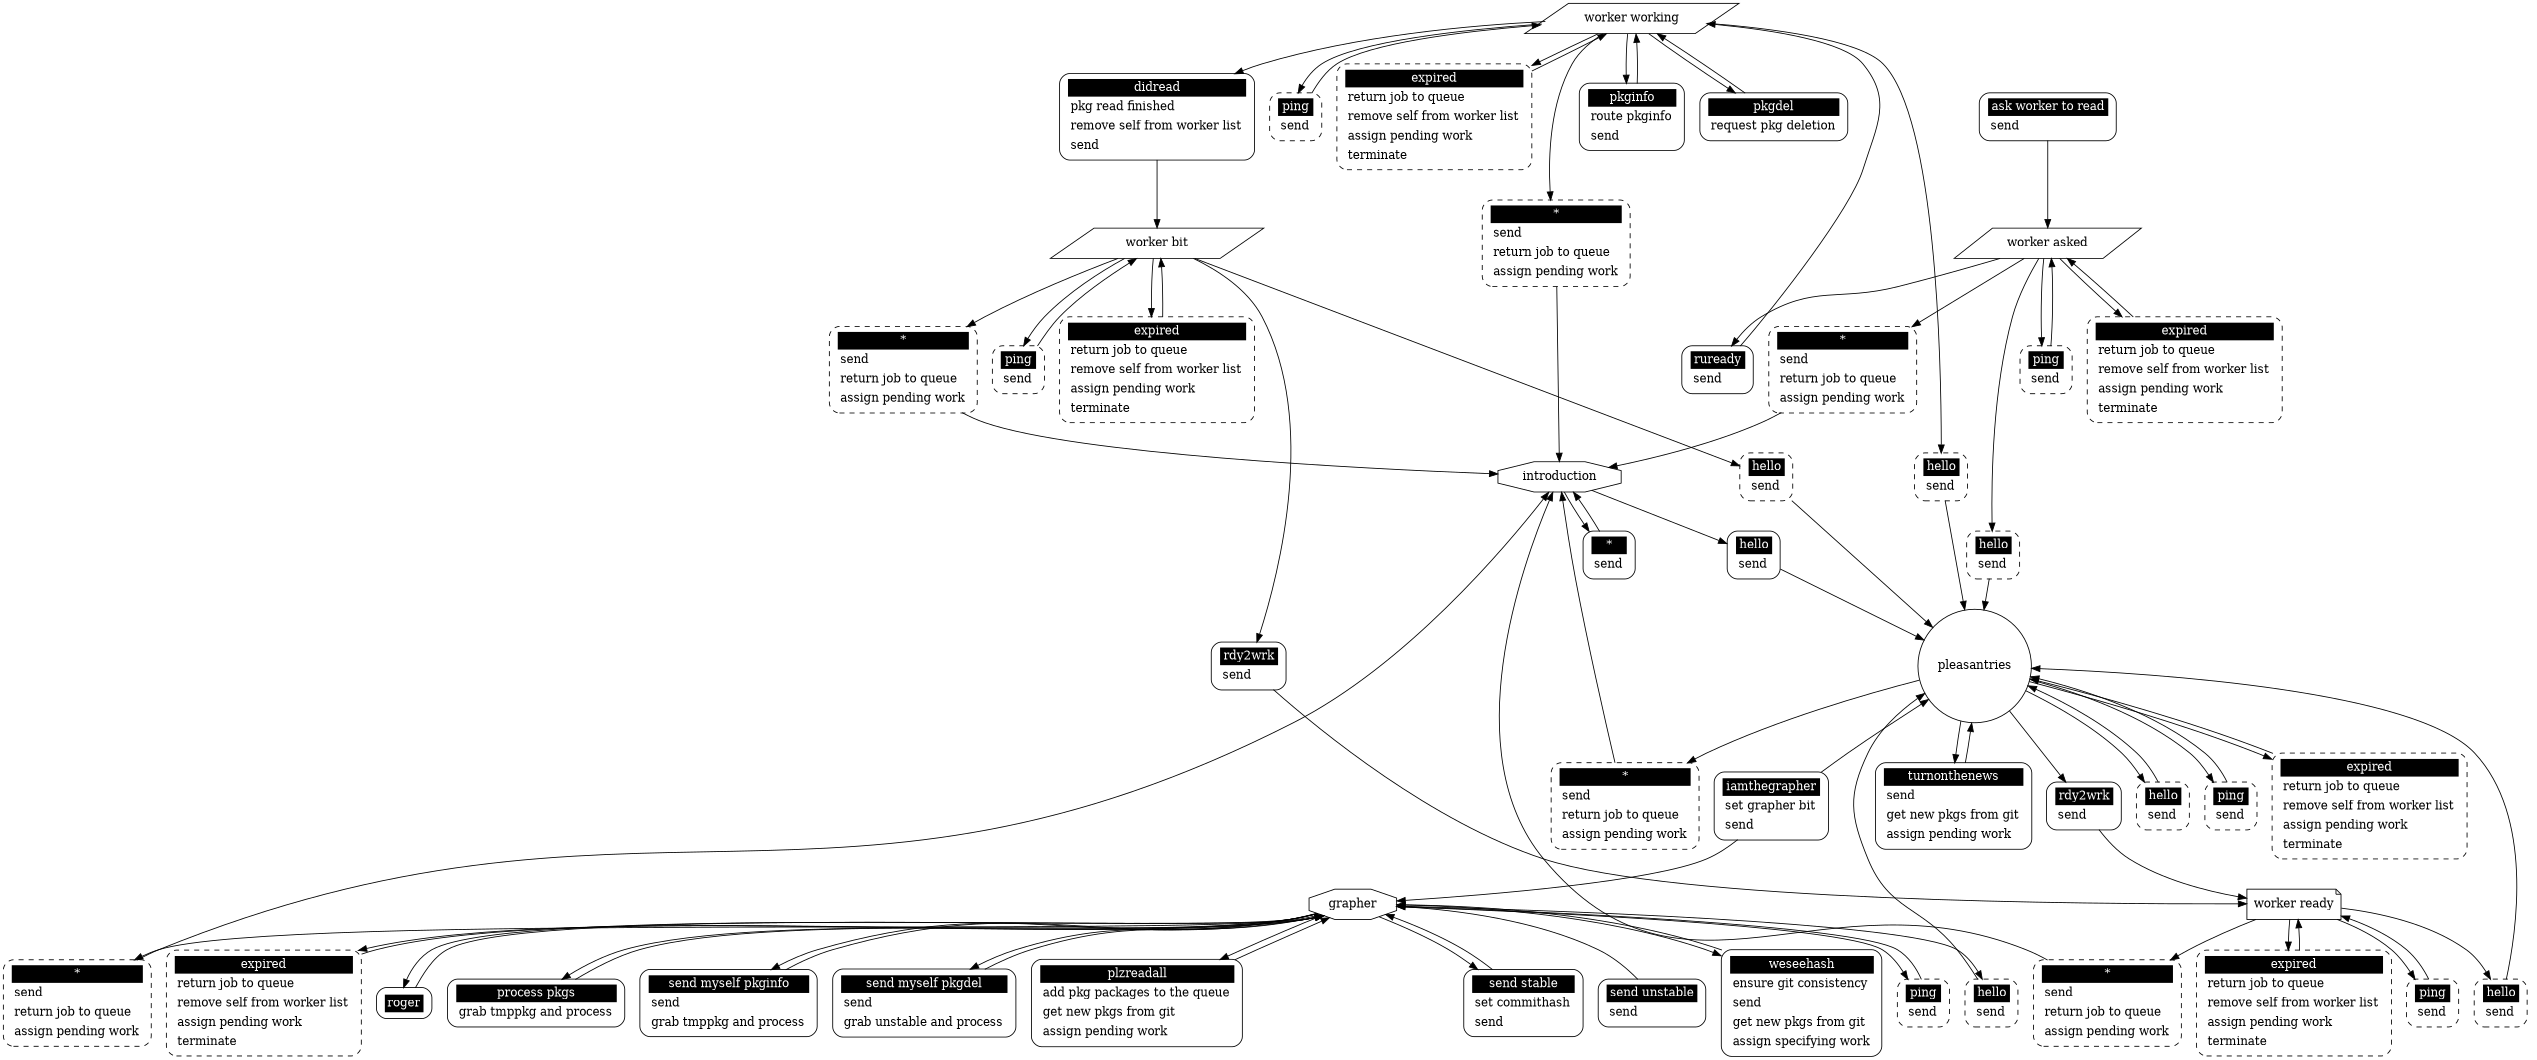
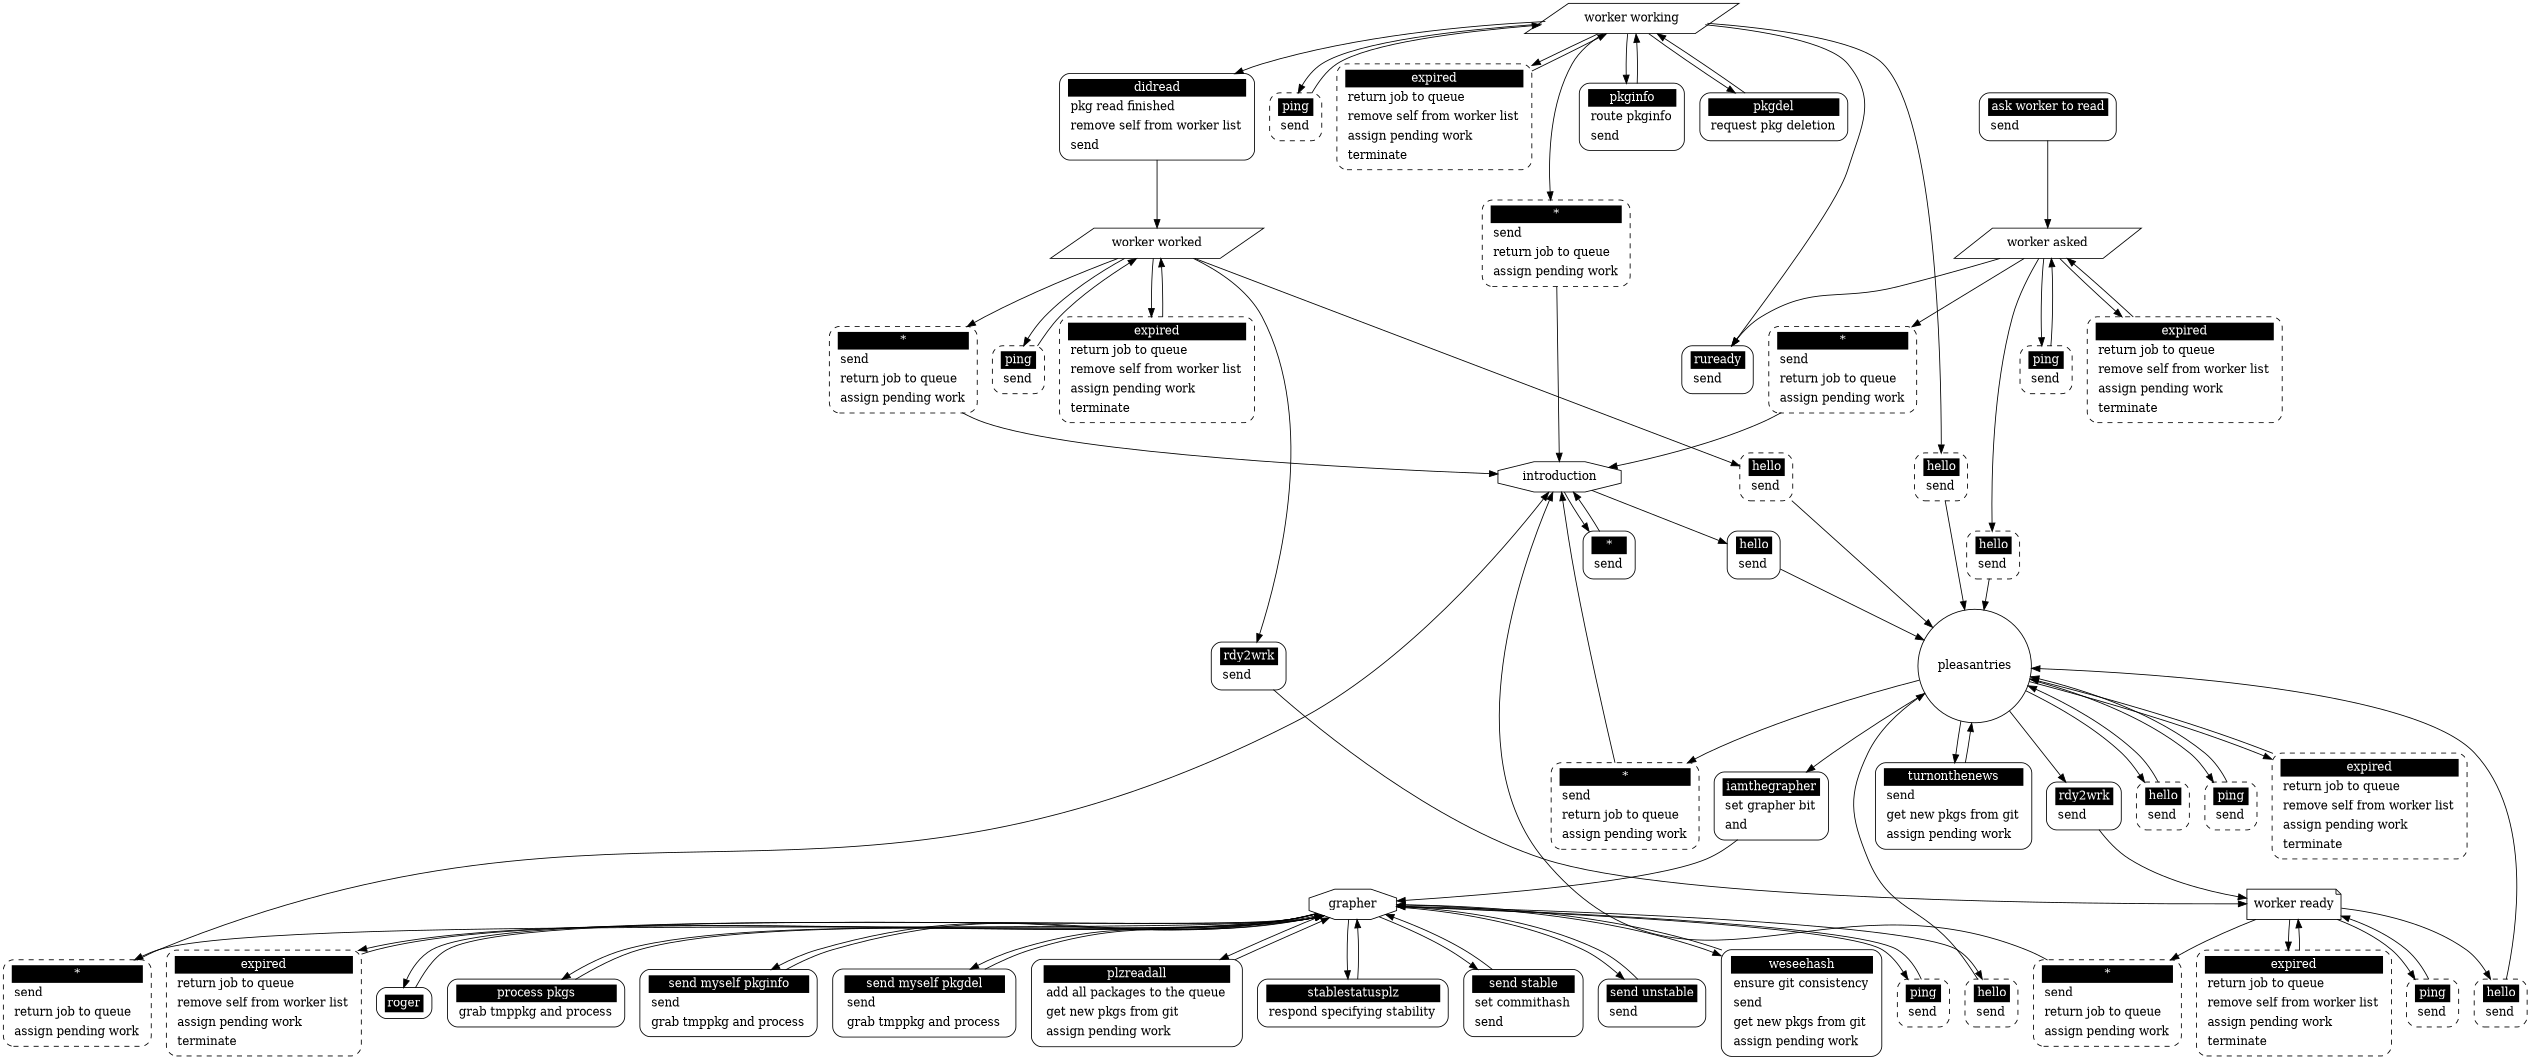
edge "ruready" -> "worker working": reversed
node "worker bit": label "worker bit" -> "worker worked"
edge "iamthegrapher" -> "pleasantries": reversed
node "iamthegrapher": text "send" -> "and"
edge "grapher" -> "send unstable": added
node "plzreadall": text "add pkg packages to the queue" -> "add all packages to the queue"
node "stablestatusplz": added
node "send myself pkgdel": text "grab unstable and process" -> "grab tmppkg and process"
node "weseehash": text "assign specifying work" -> "assign pending work"
